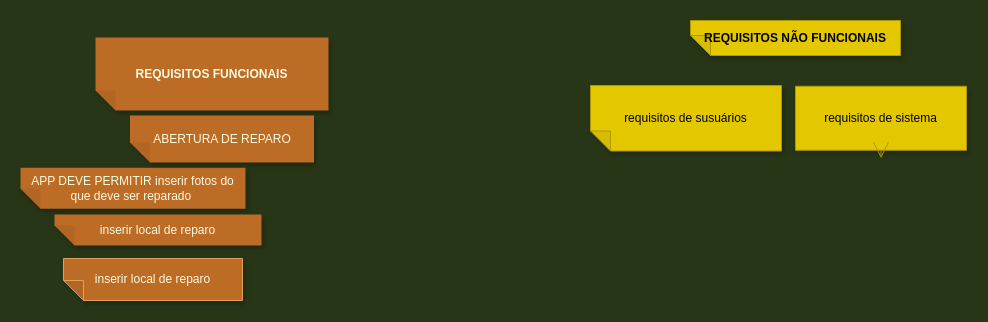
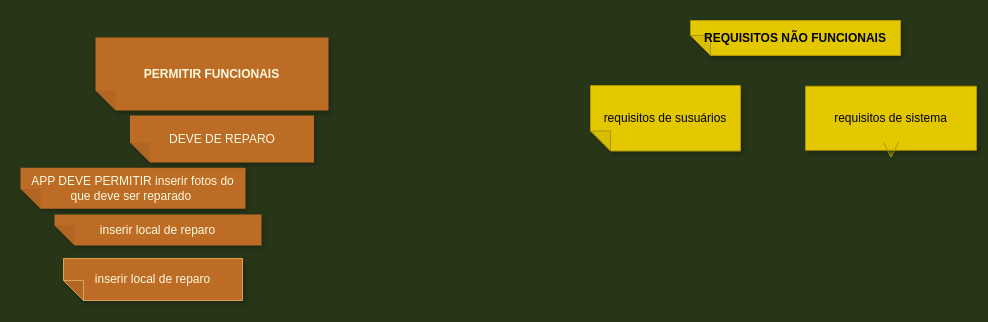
node "REQUISITOS FUNCIONAIS": label "REQUISITOS FUNCIONAIS" -> "PERMITIR FUNCIONAIS"
node "requisitos de susuários": size 191x66 -> 150x66
node "requisitos de sistema": moved (881, 118) -> (891, 118)
node "ABERTURA DE REPARO": label "ABERTURA DE REPARO" -> "DEVE DE REPARO"
